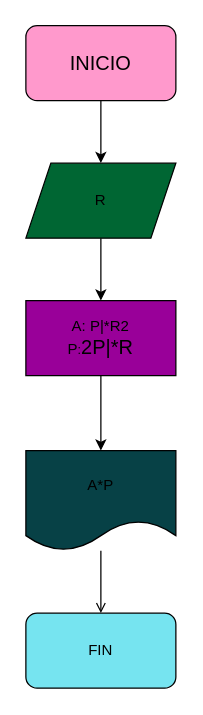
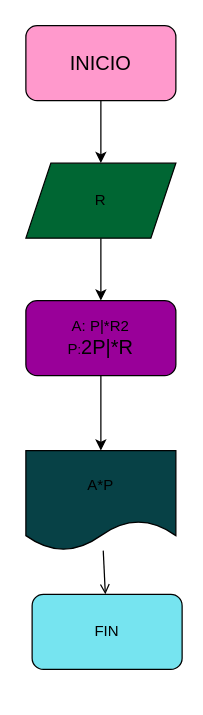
node "A: P|*R2 P:2P|*R": shape rectangle -> rounded rectangle
node "FIN": moved (101, 651) -> (107, 632)
